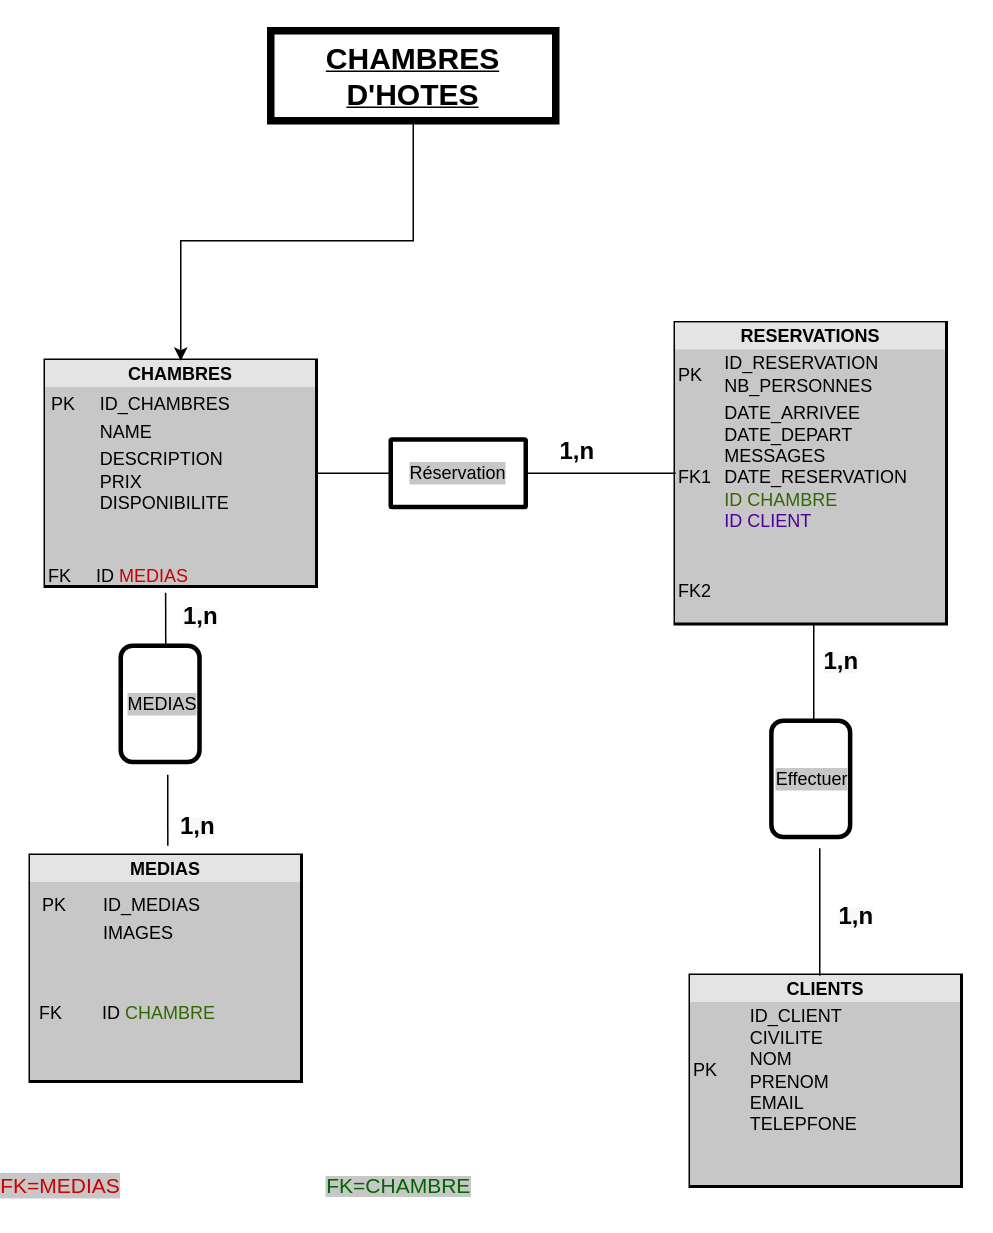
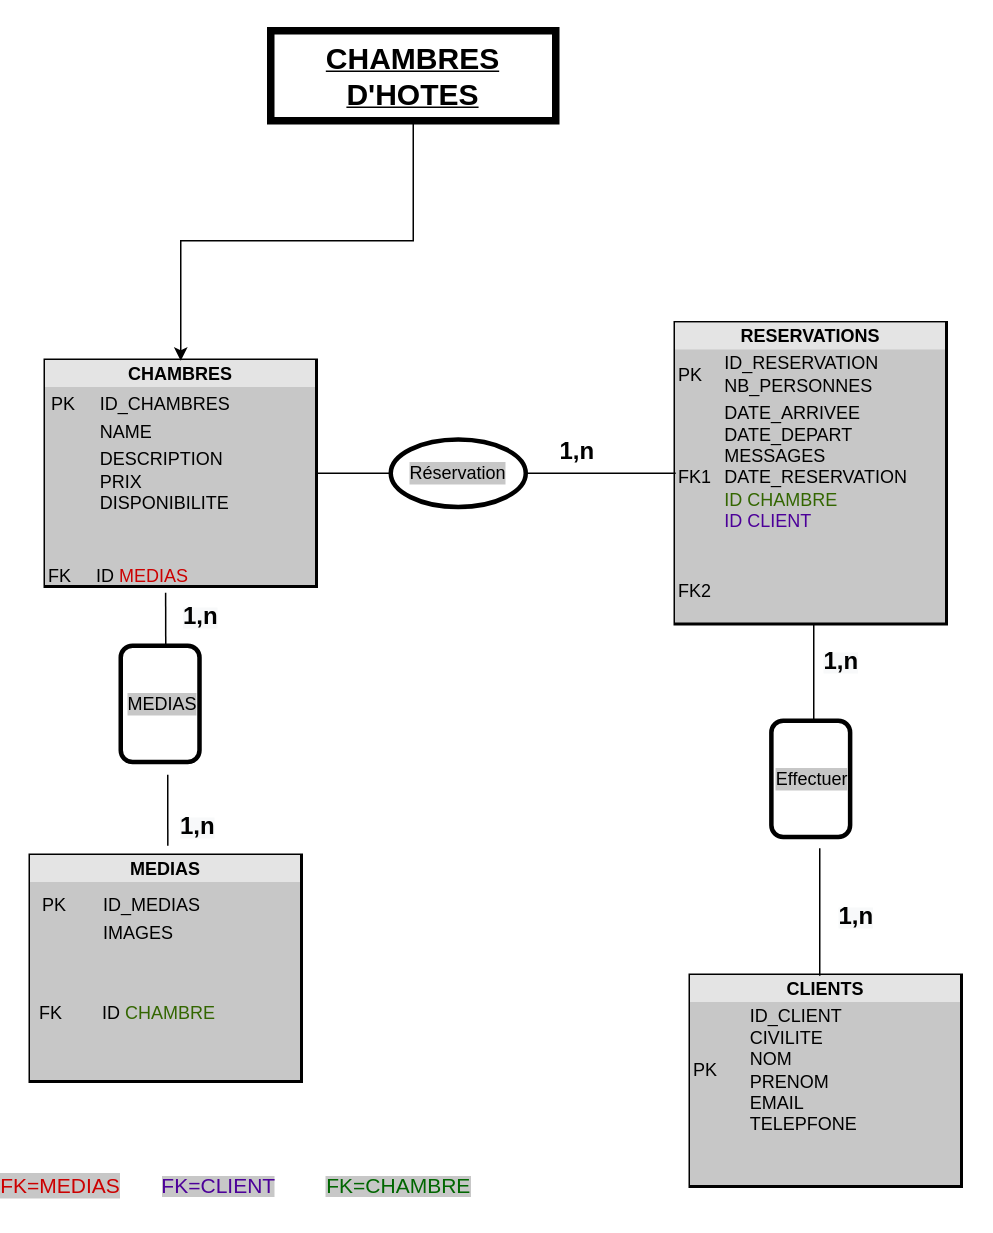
node "Réservation": shape rounded rectangle -> ellipse
node "FK=CLIENT": added
